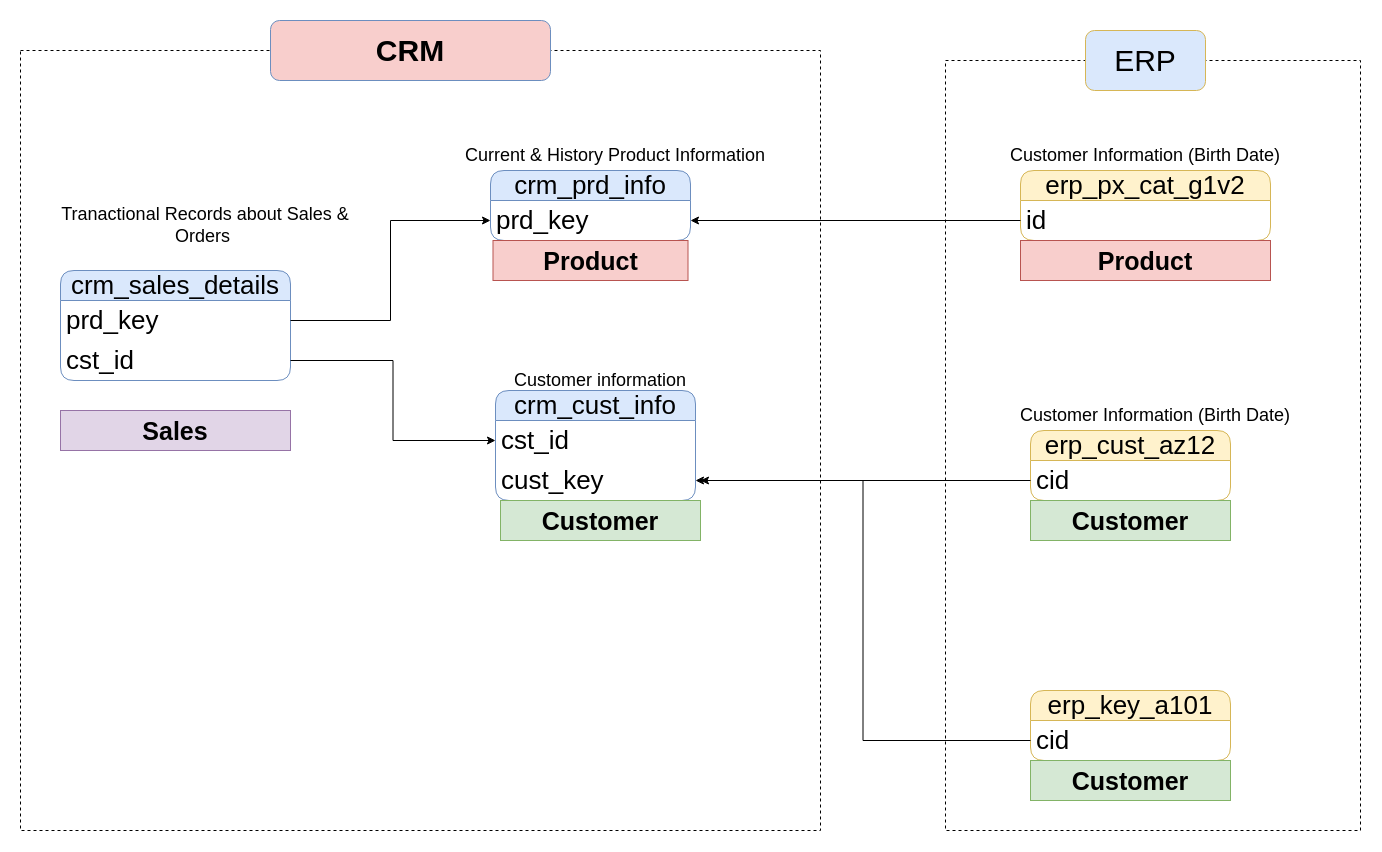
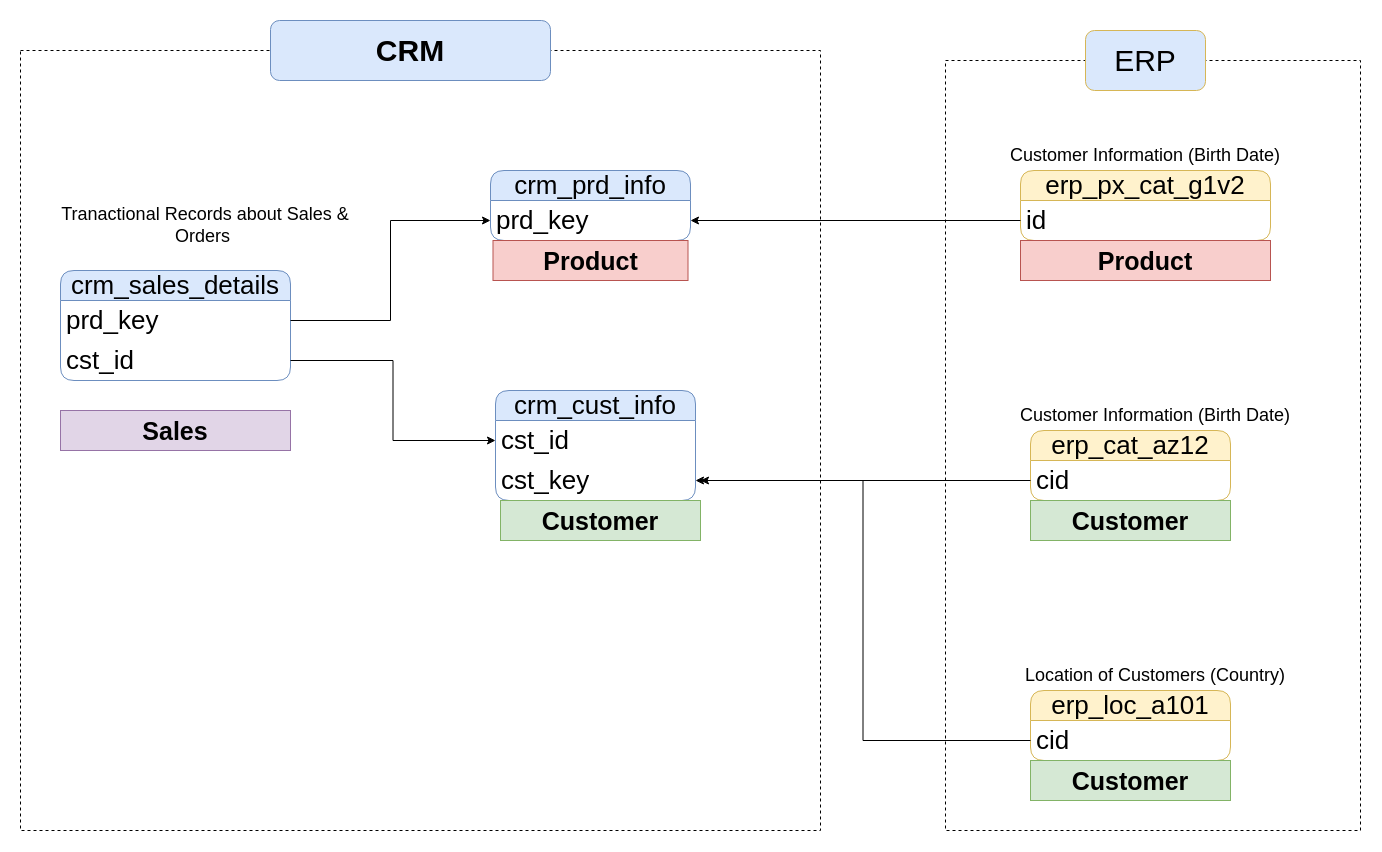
node "CRM": fillcolor #f8cecc -> #dae8fc
node "Current & History Product Information": removed
node "Customer information": removed
node "erp_cust_az12": label "erp_cust_az12" -> "erp_cat_az12"
node "cust_key": label "cust_key" -> "cst_key"
node "Location of Customers (Country)": added
node "erp_key_a101": label "erp_key_a101" -> "erp_loc_a101"
